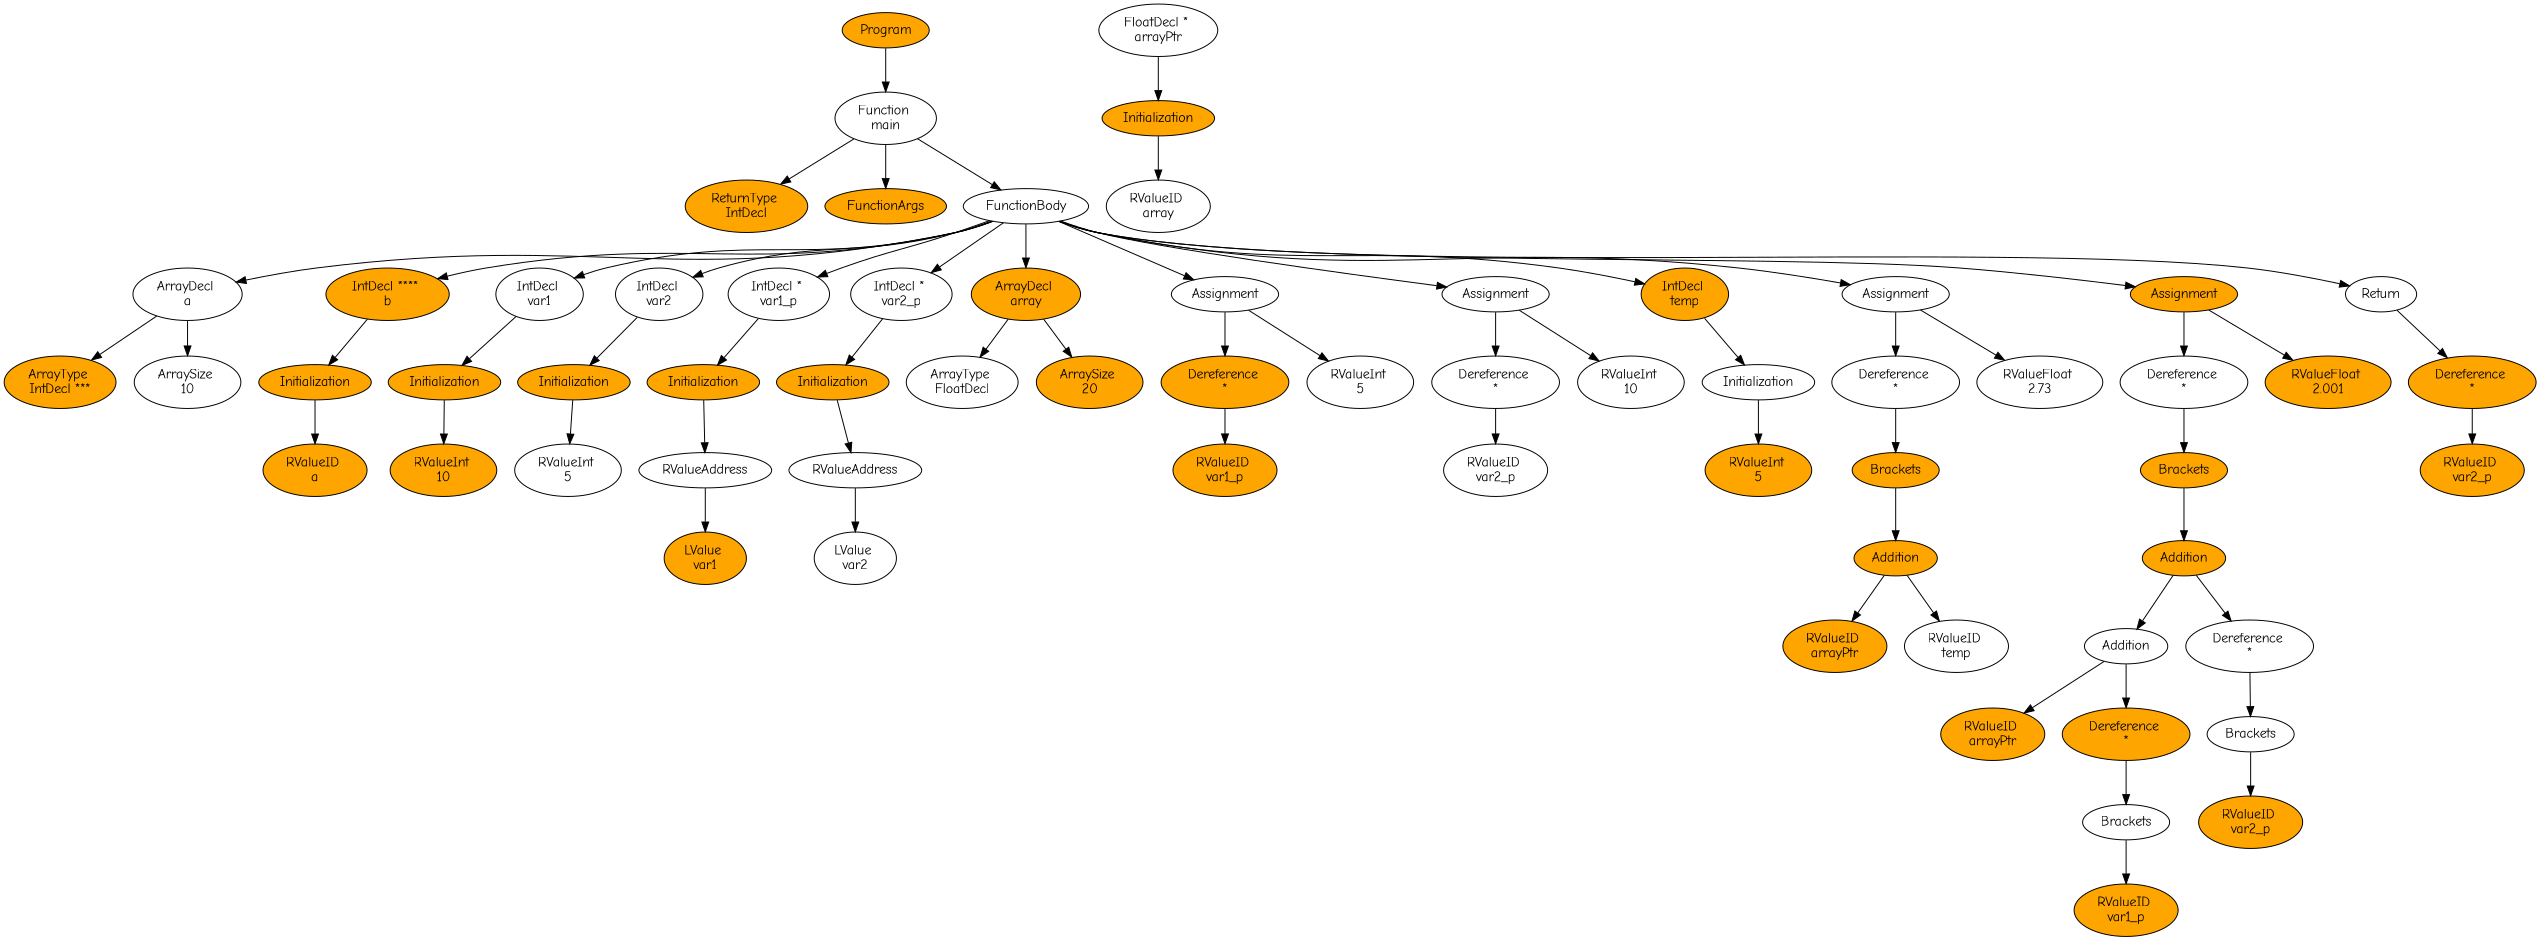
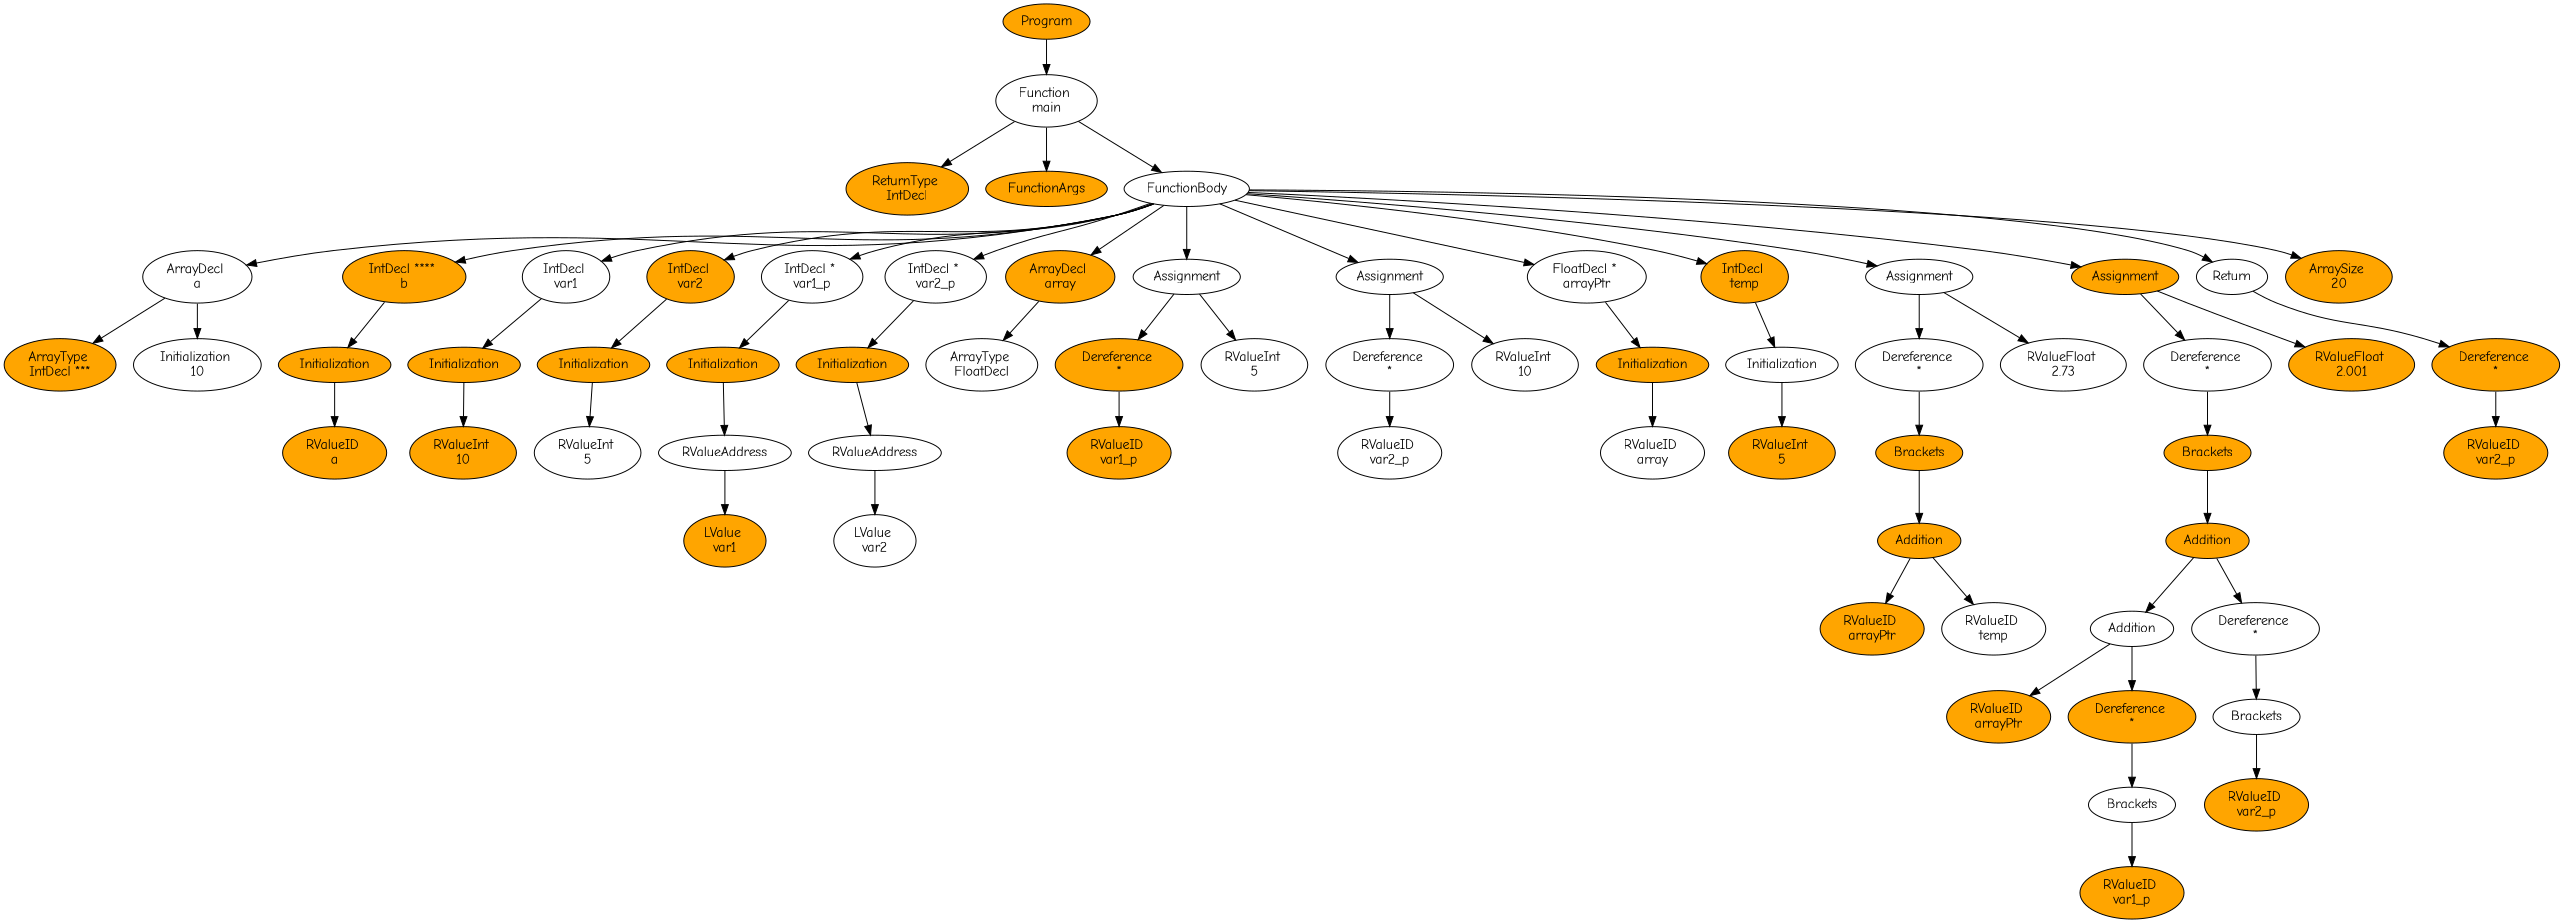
edge "FunctionBody" -> "FloatDecl * arrayPtr": added
node "IntDecl var2": fillcolor white -> orange
edge "ArrayDecl array" -> "ArraySize 20": now "FunctionBody" -> "ArraySize 20"
node "ArraySize 10": label "ArraySize 10" -> "Initialization 10"
